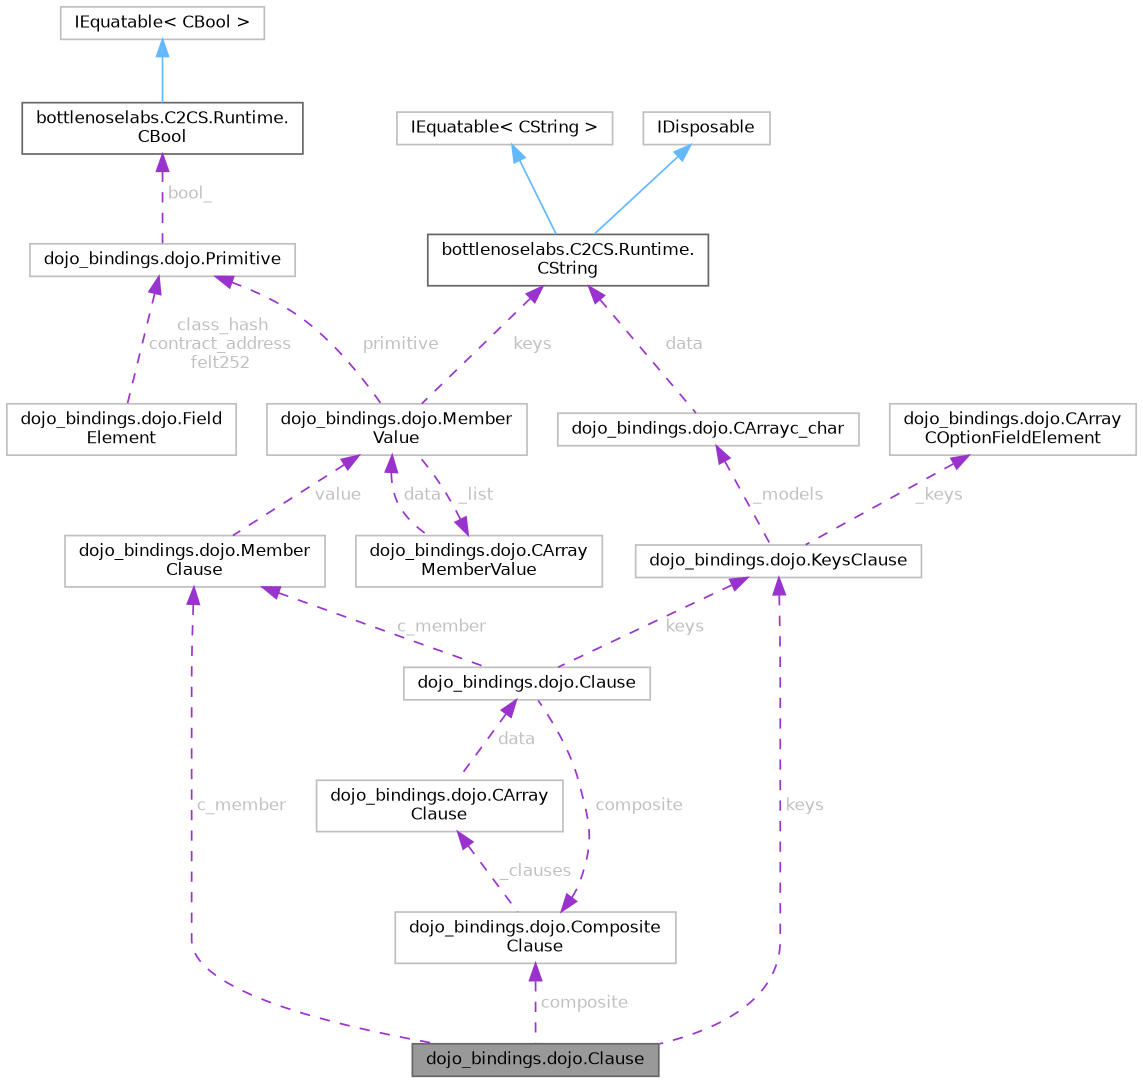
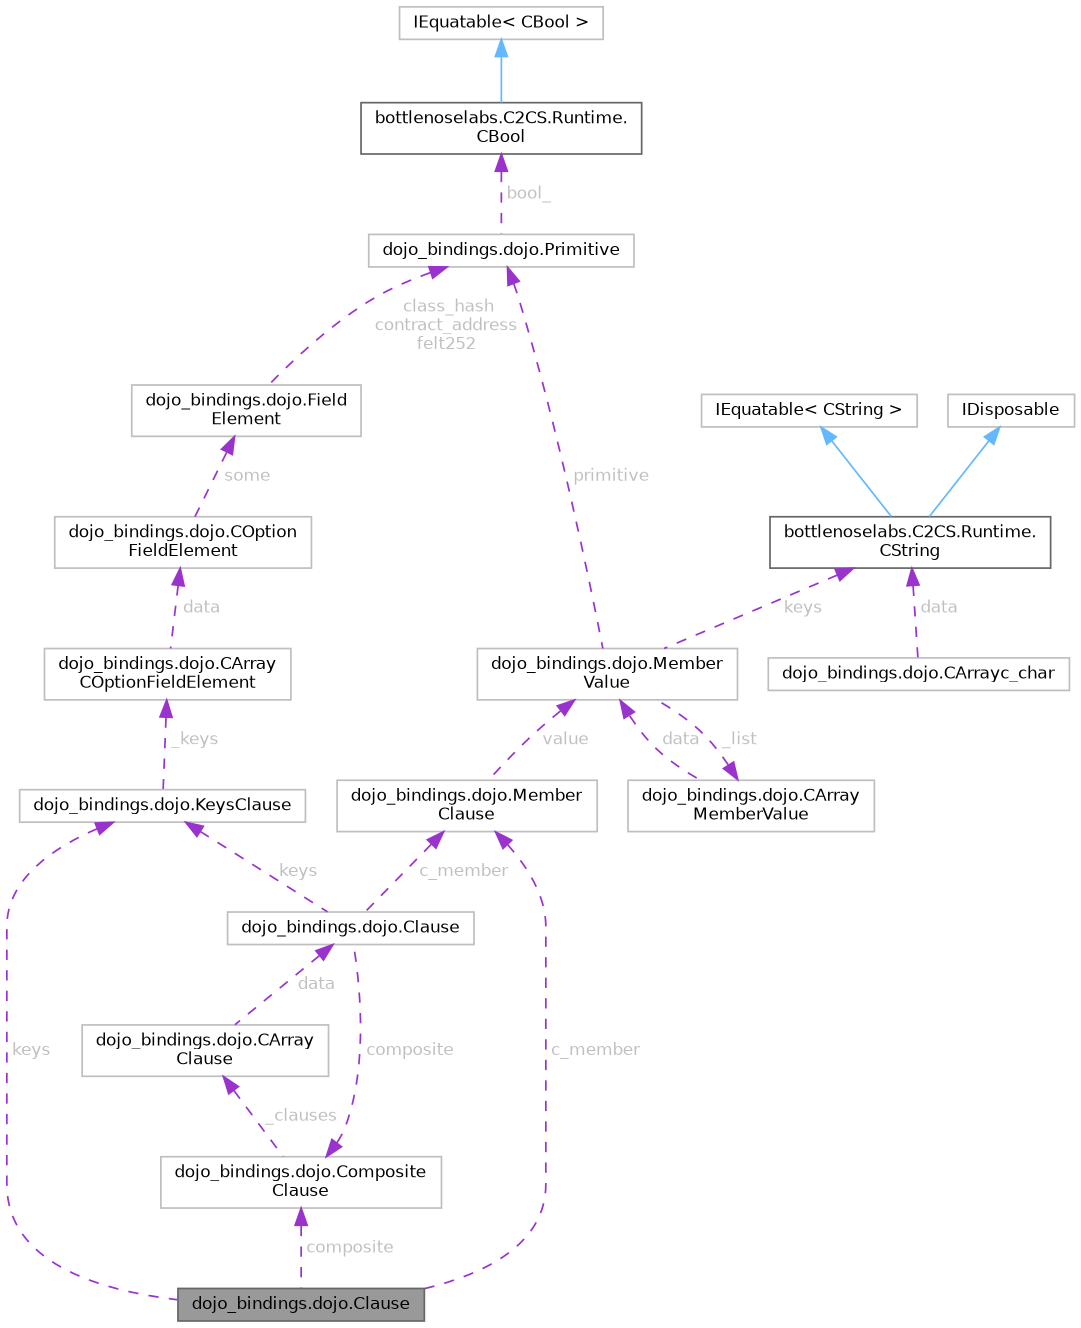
edge "dojo_bindings.dojo.KeysClause" -> "dojo_bindings.dojo.CArrayc_char": removed, label "_models"
node "dojo_bindings.dojo.COption FieldElement": added
